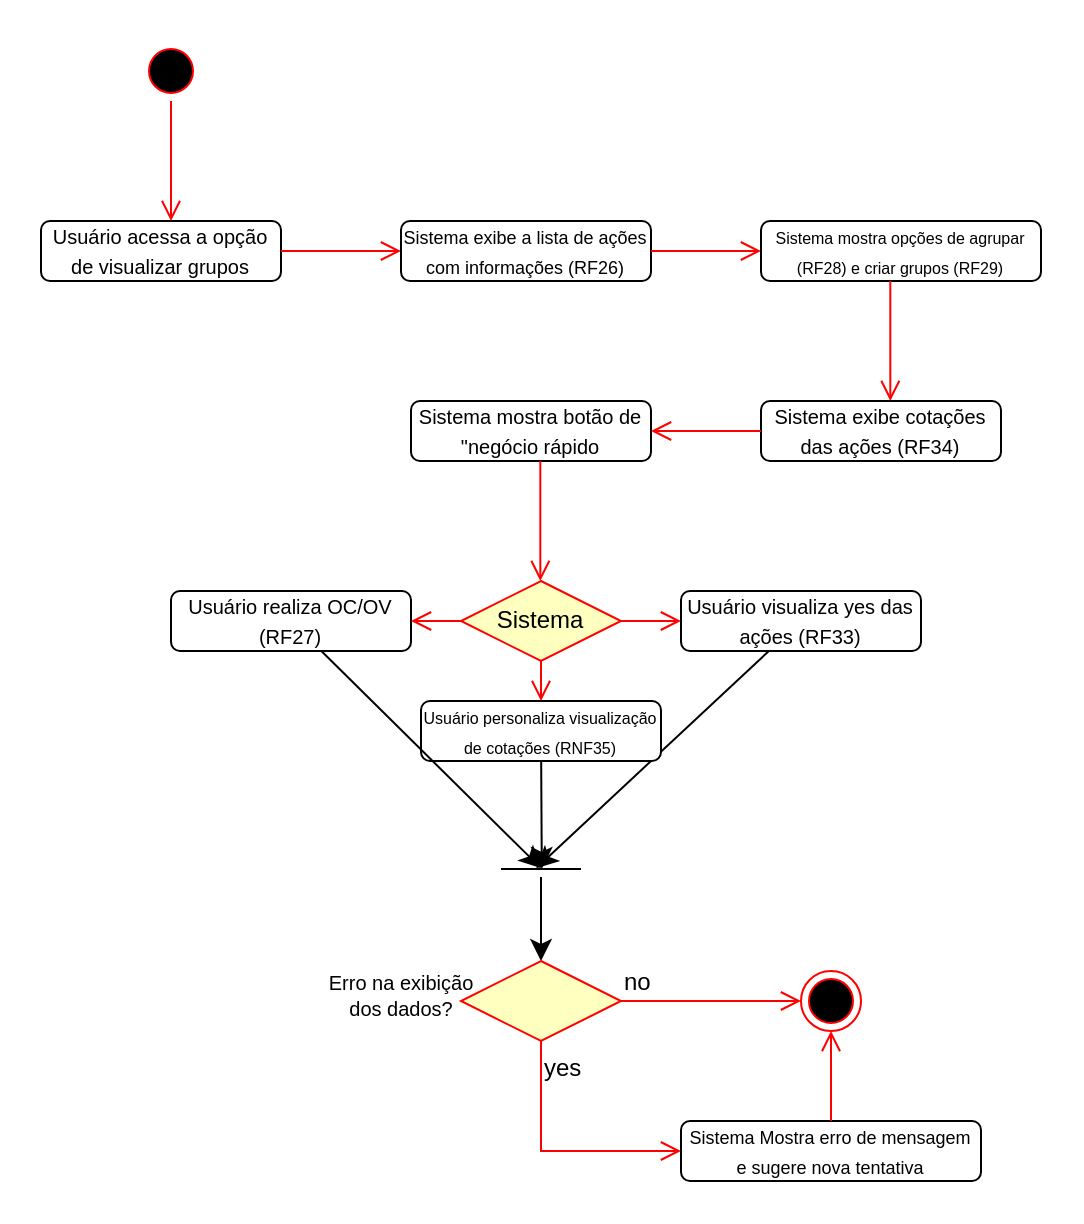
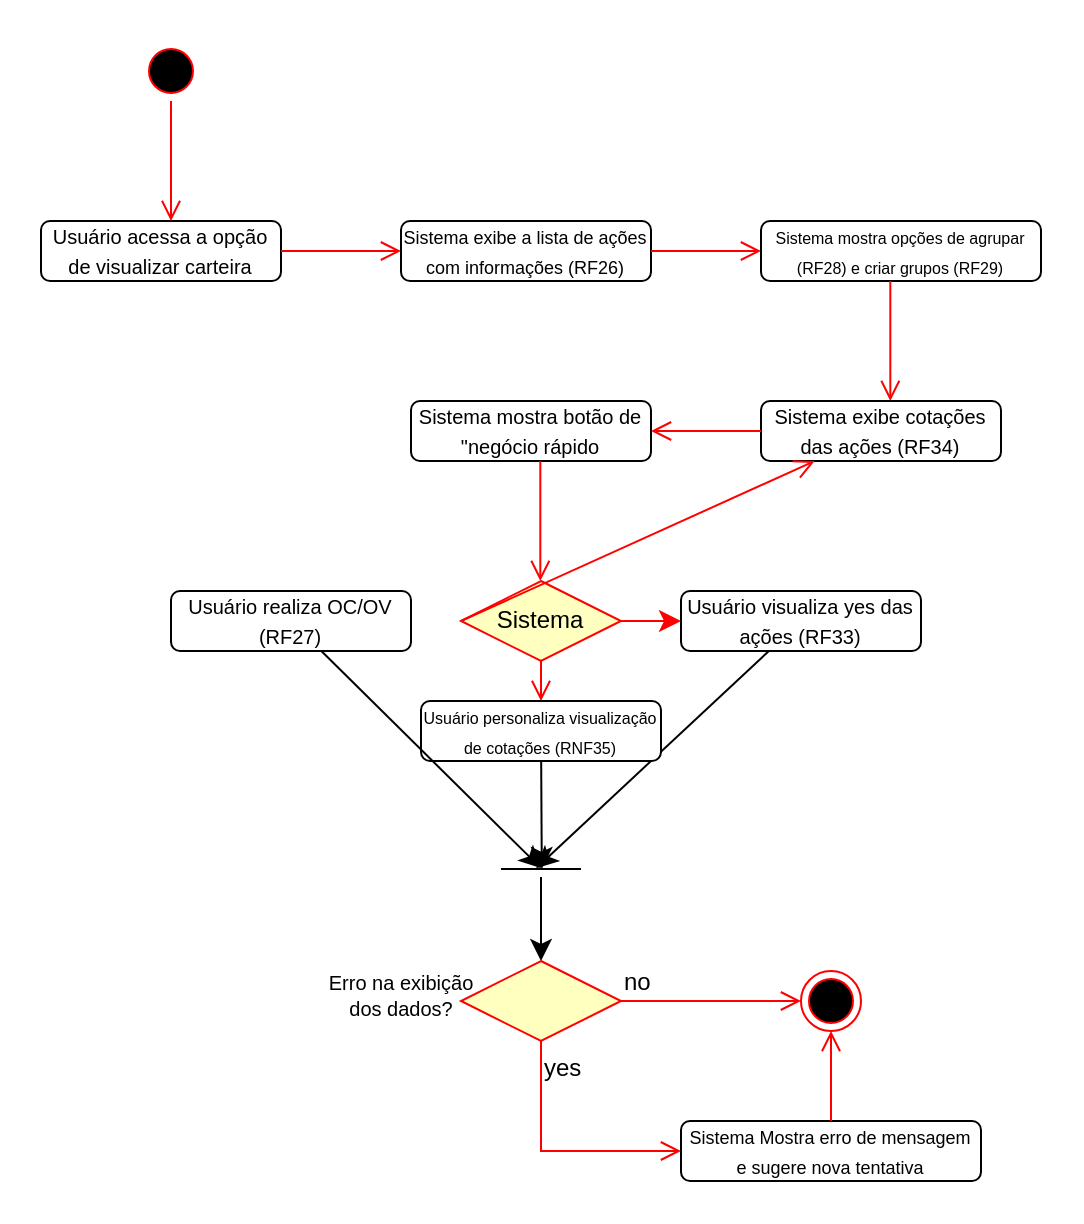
node "Usuário acessa a opção de visualizar grupos": label "Usuário acessa a opção de visualizar grupos" -> "Usuário acessa a opção de visualizar carteira"
edge "Sistema" -> "Usuário realiza OC/OV (RF27)": now "Sistema" -> "Sistema exibe cotações das ações (RF34)"
edge "Sistema" -> "Usuário visualiza yes das ações (RF33)": arrowhead open -> classic
